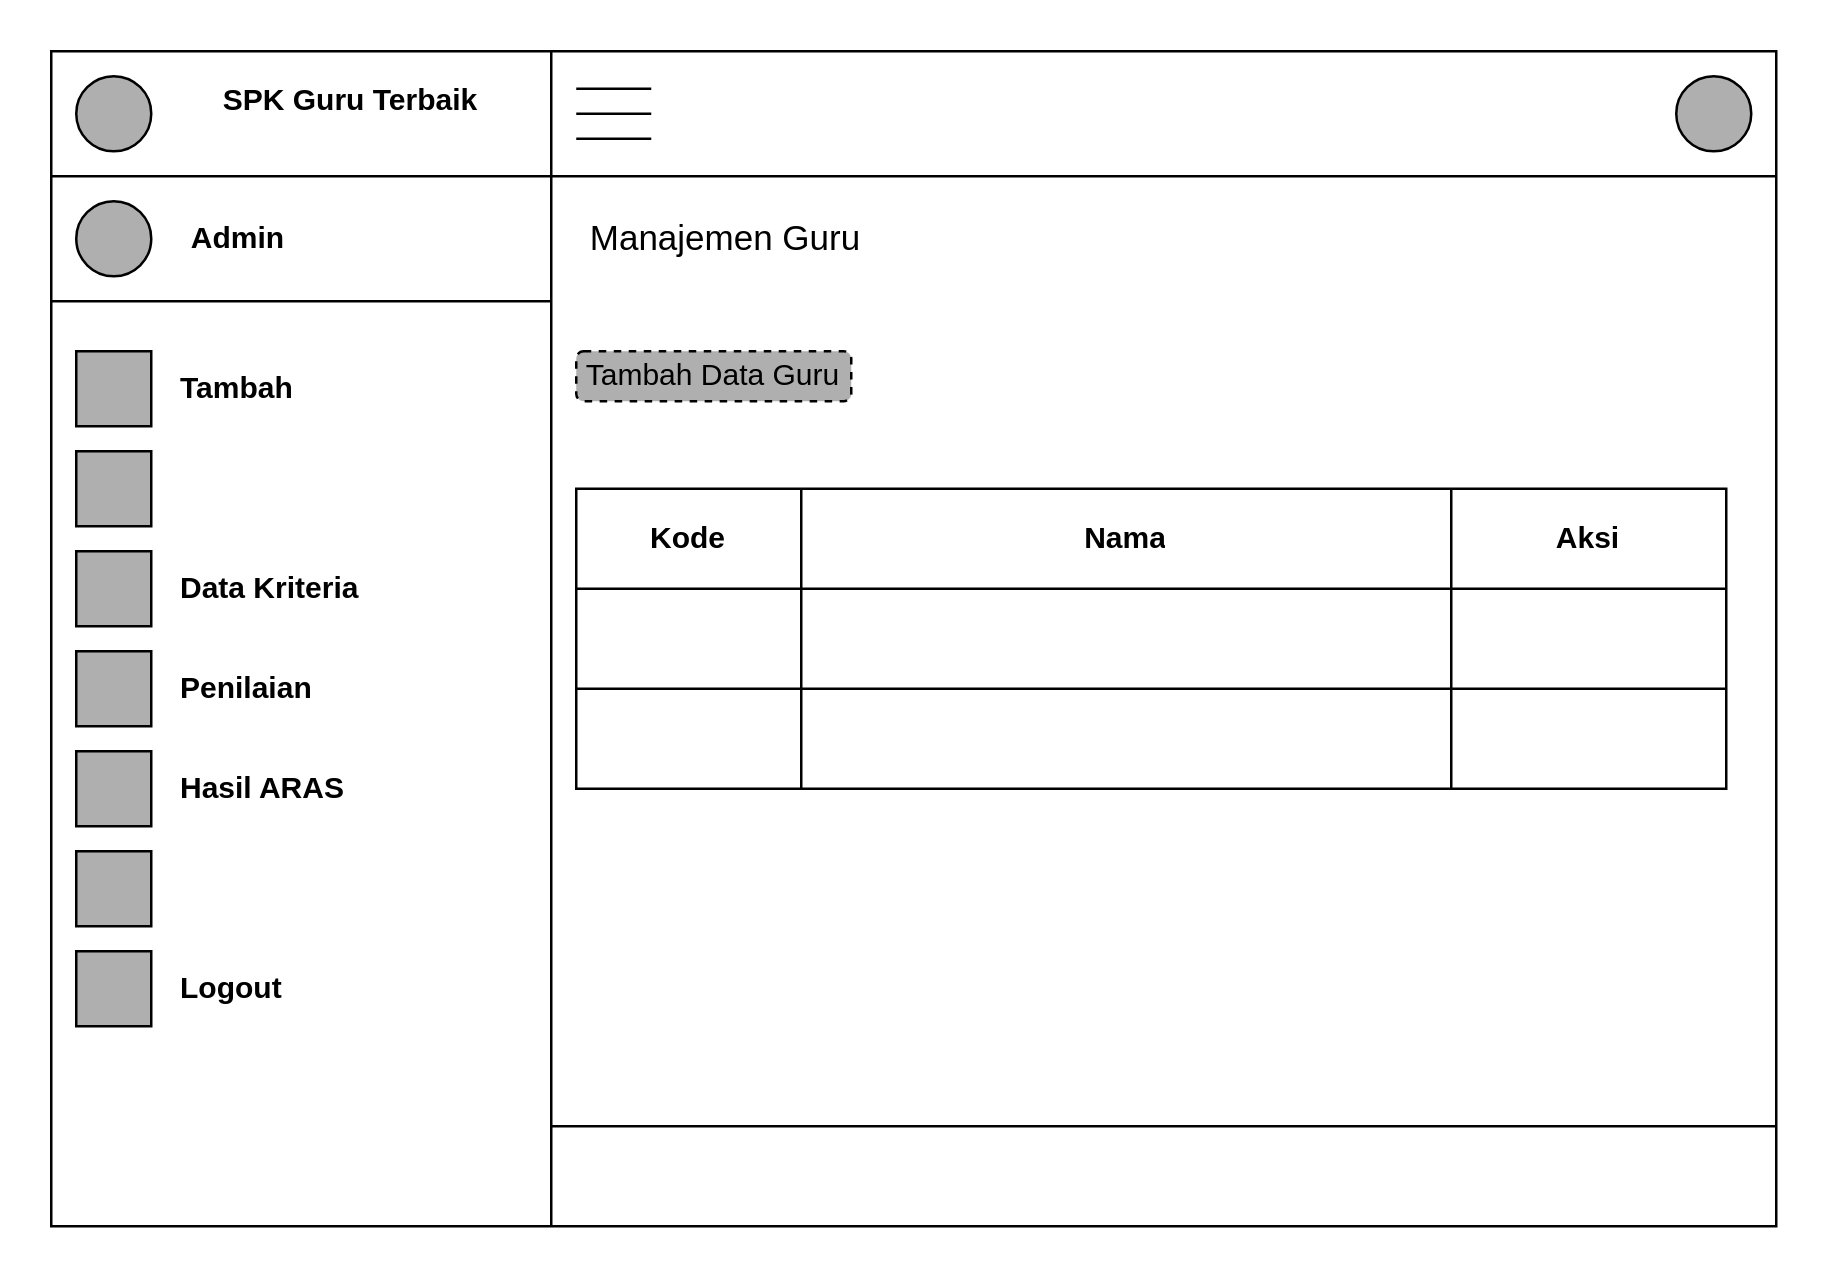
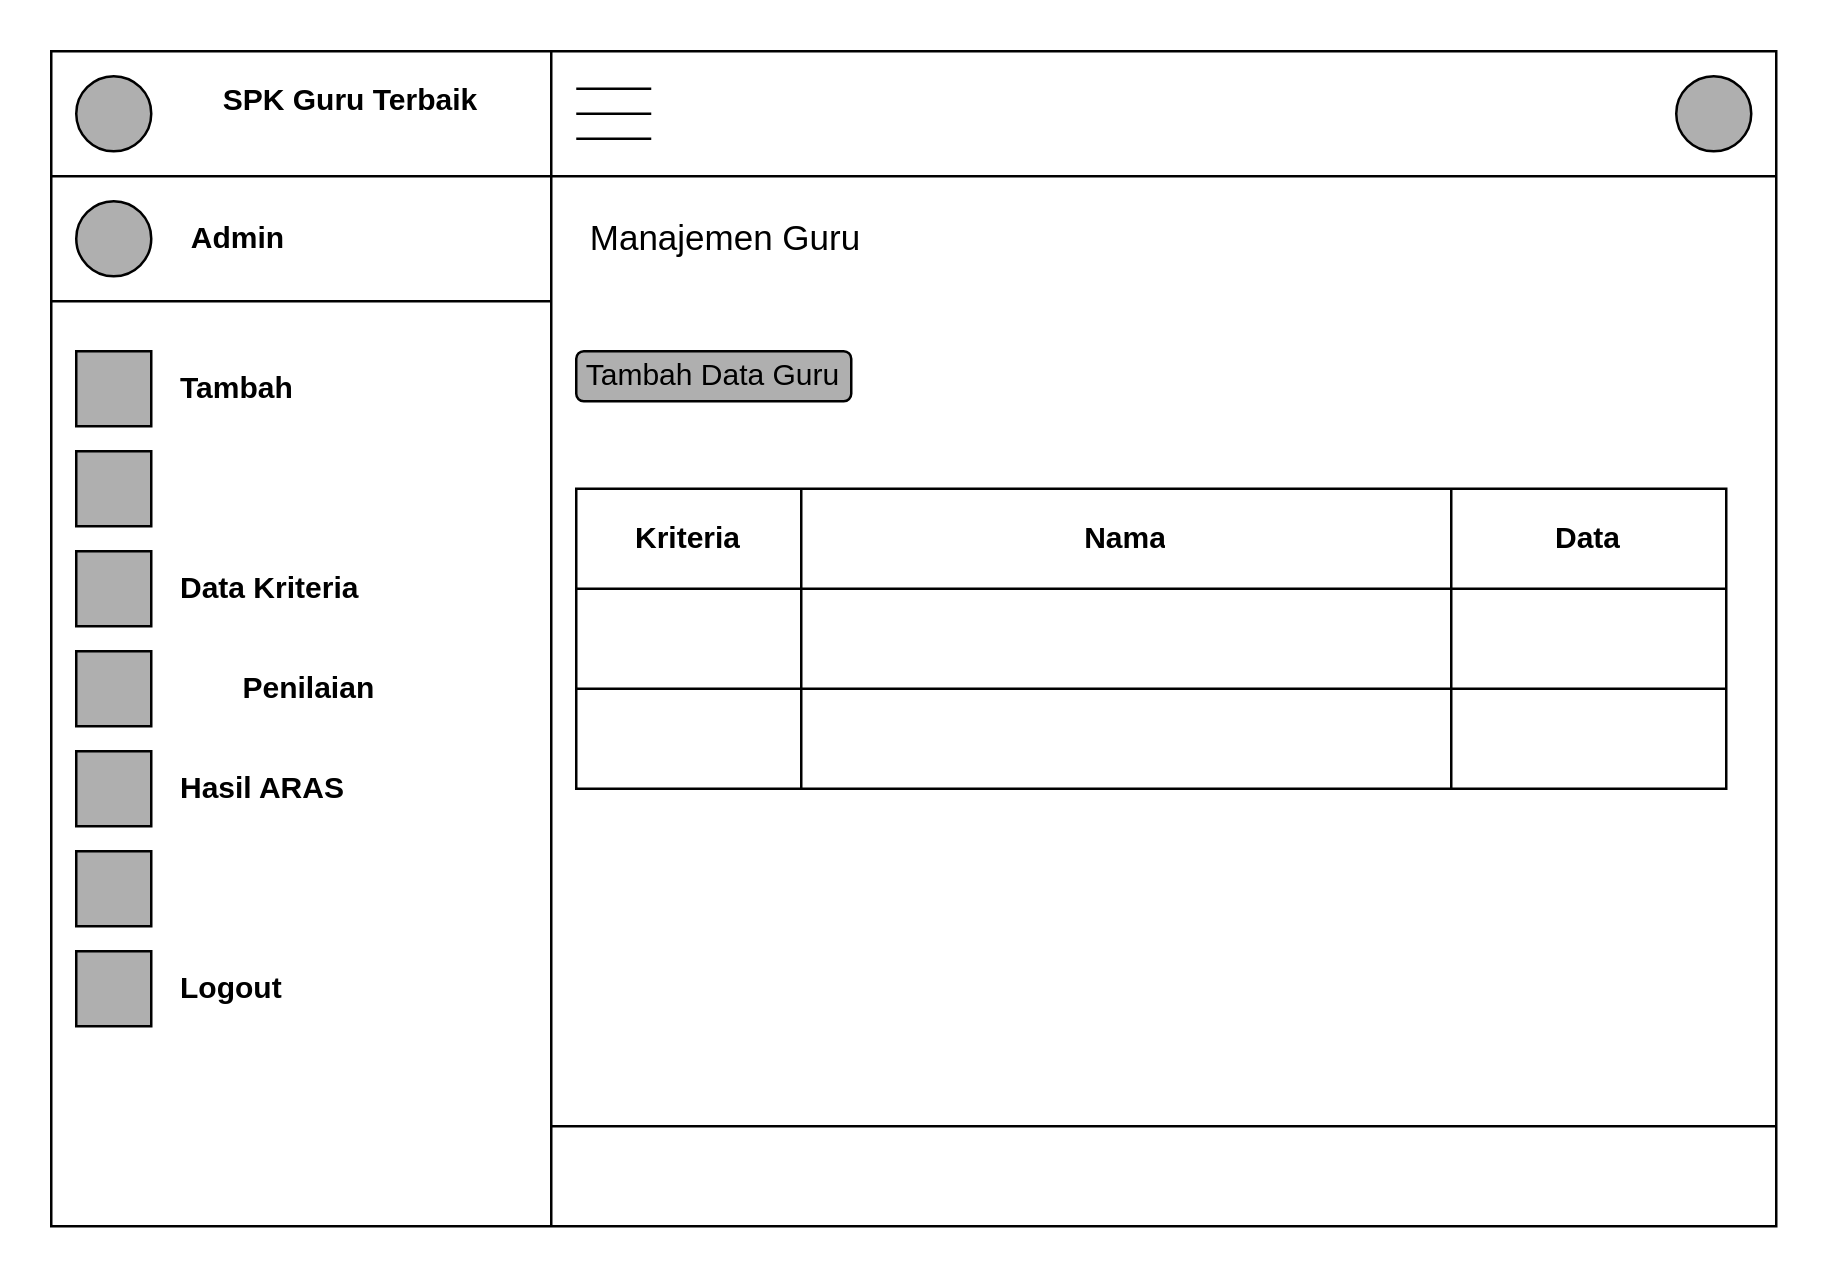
node "Tambah Data Guru": style dashed -> solid
node "Kode": label "Kode" -> "Kriteria"
node "Aksi": label "Aksi" -> "Data"
node "Penilaian": moved (314, 689) -> (376, 689)
